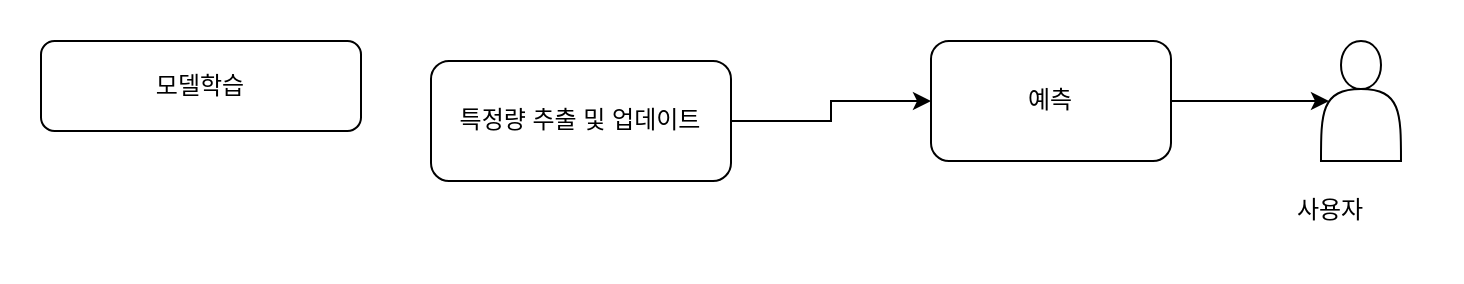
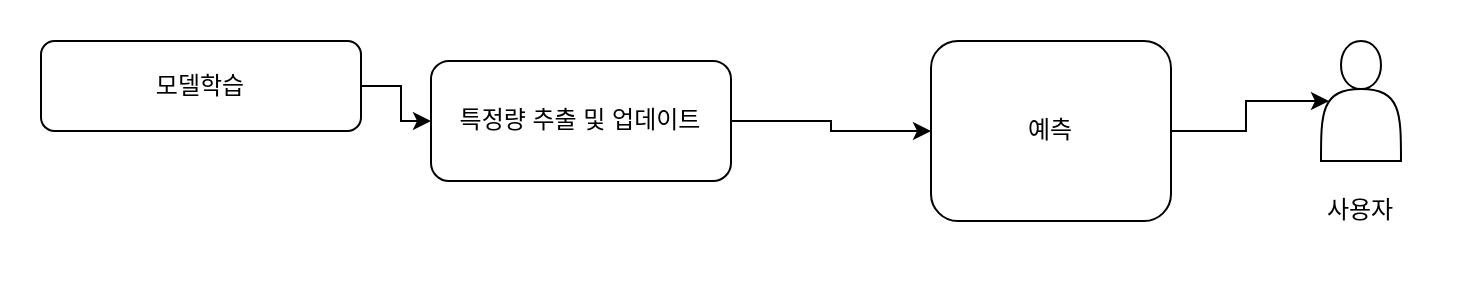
edge "모델학습" -> "특정량 추출 및 업데이트": added
node "예측": size 240x120 -> 240x180
node "사용자": moved (1331, 211) -> (1361, 211)
